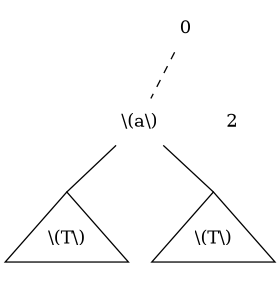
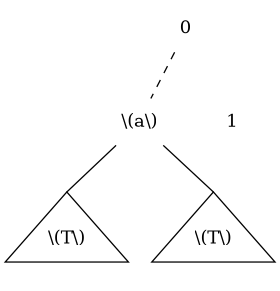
node "2": label "2" -> "1"
